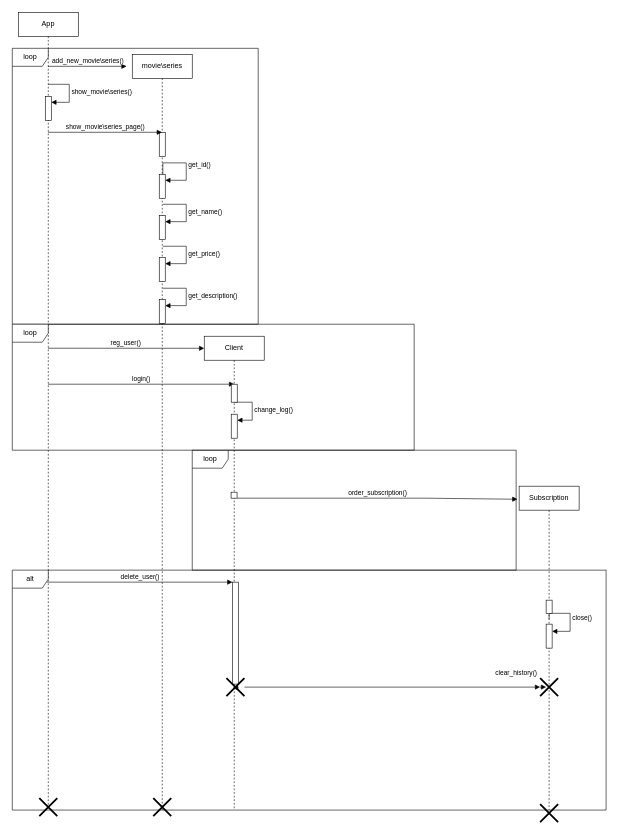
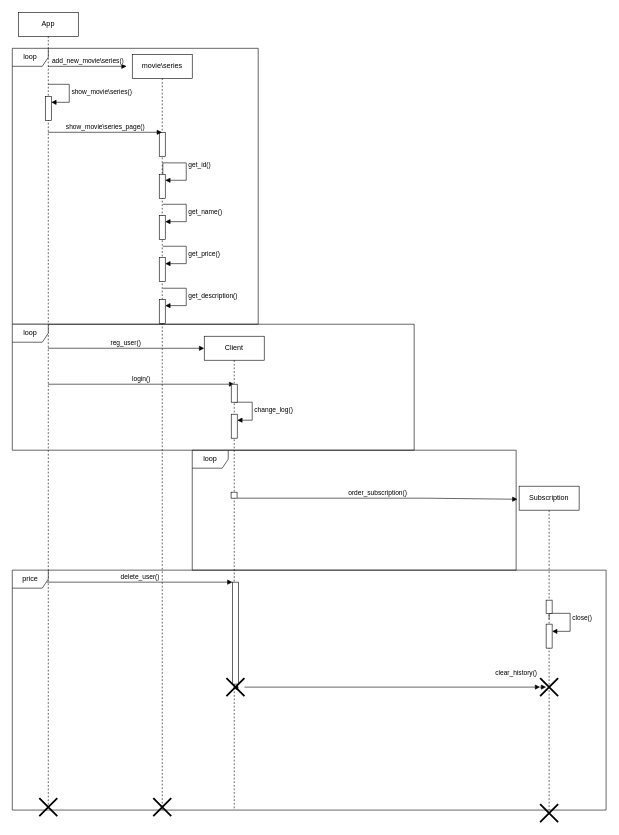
node "alt": label "alt" -> "price"
